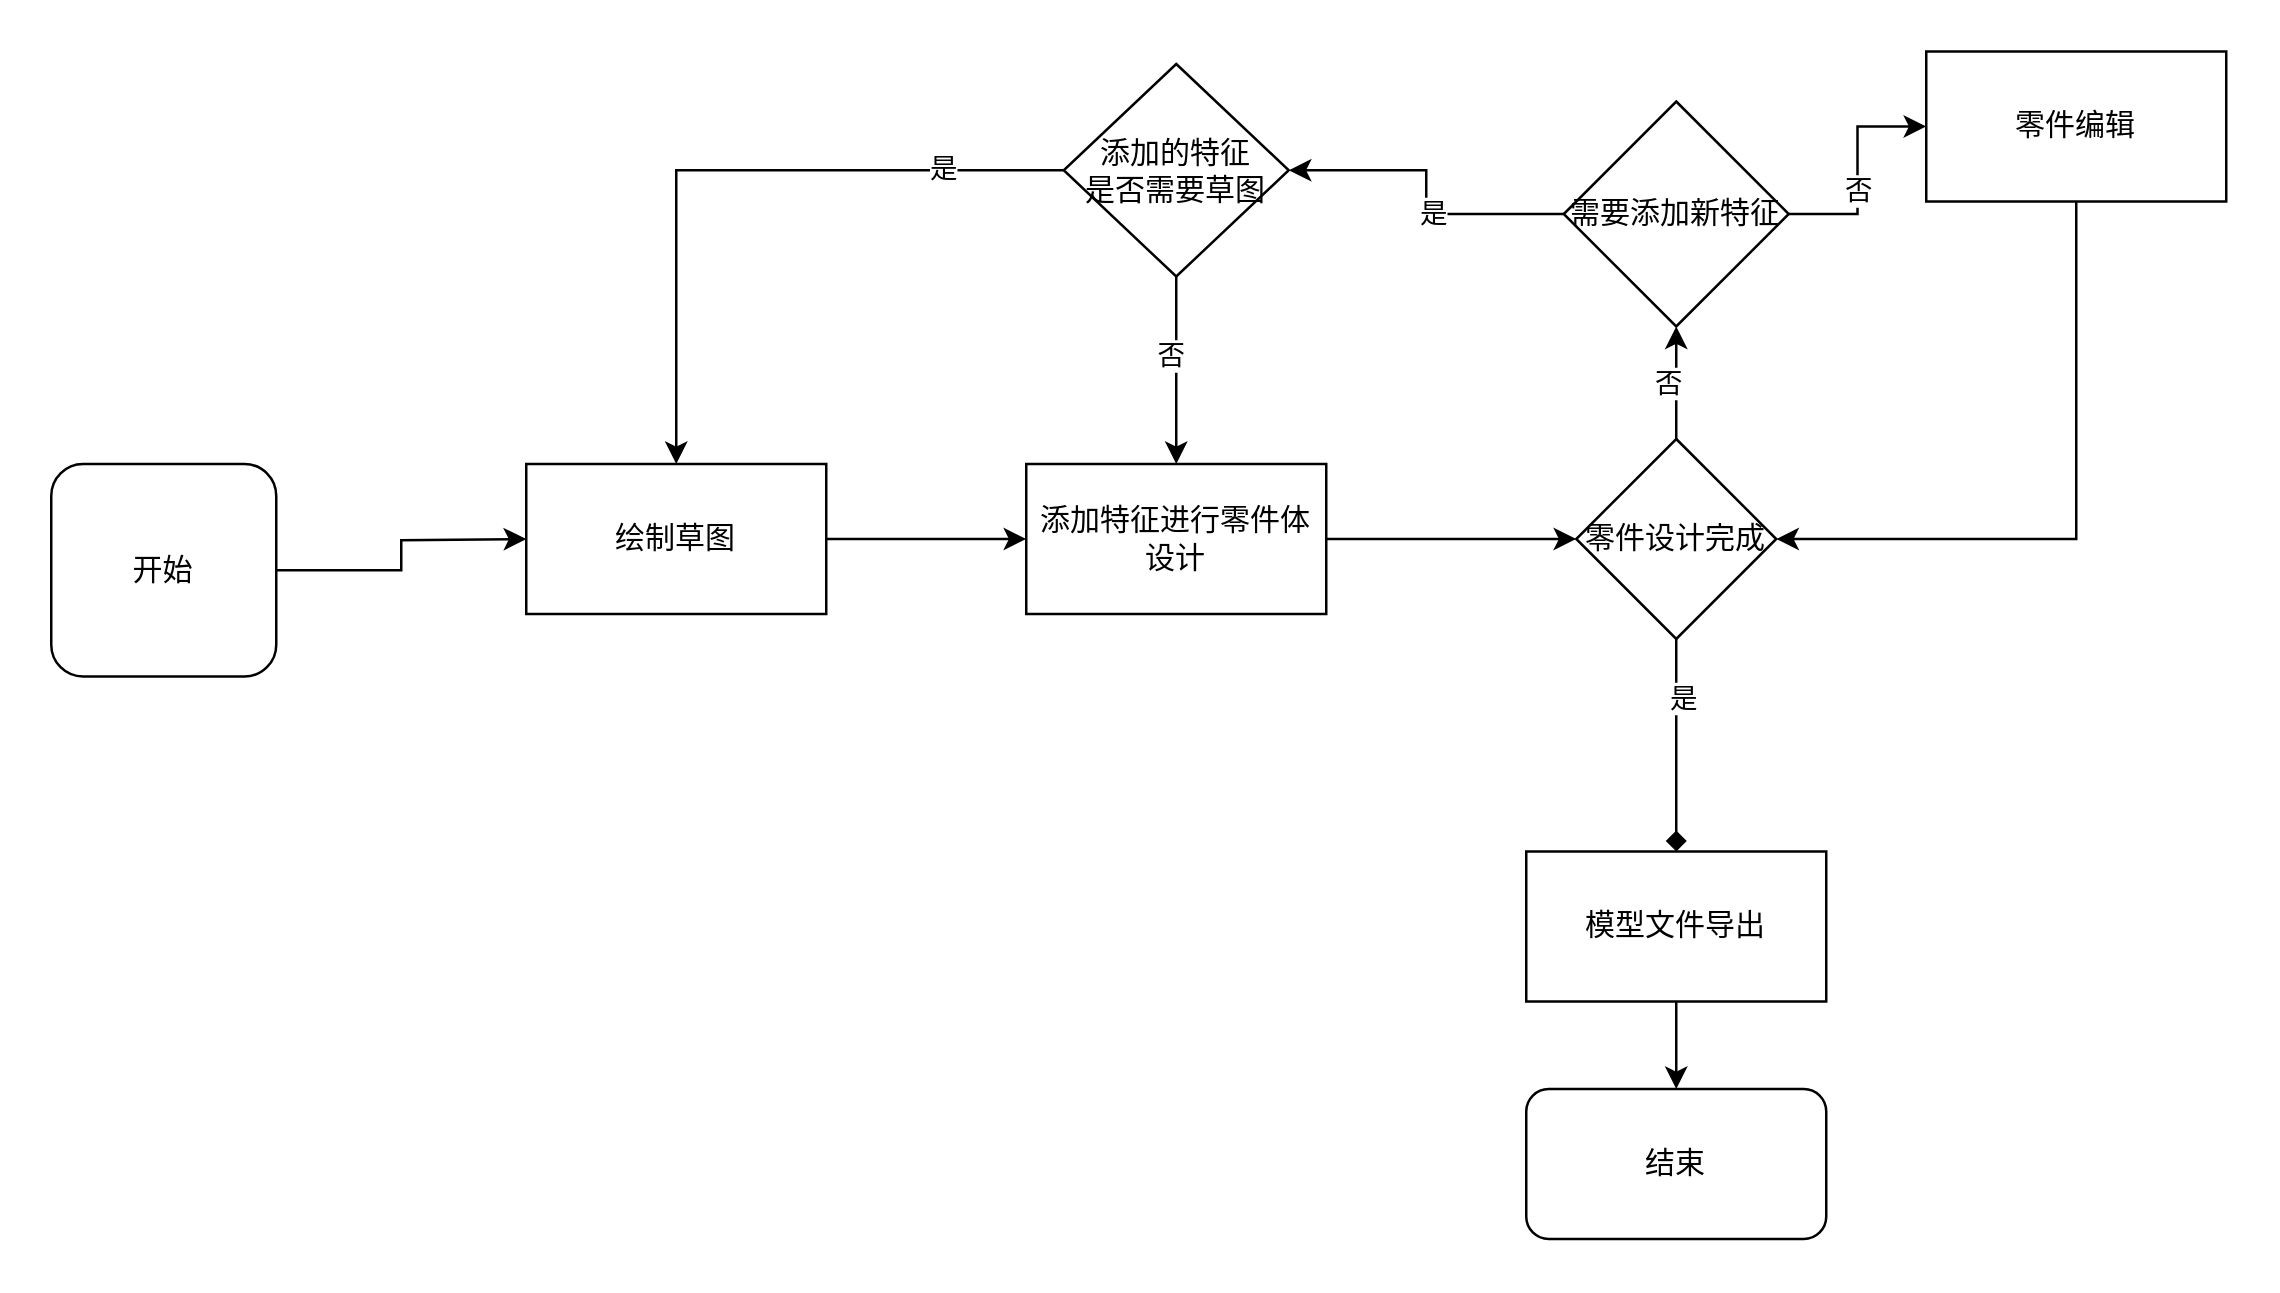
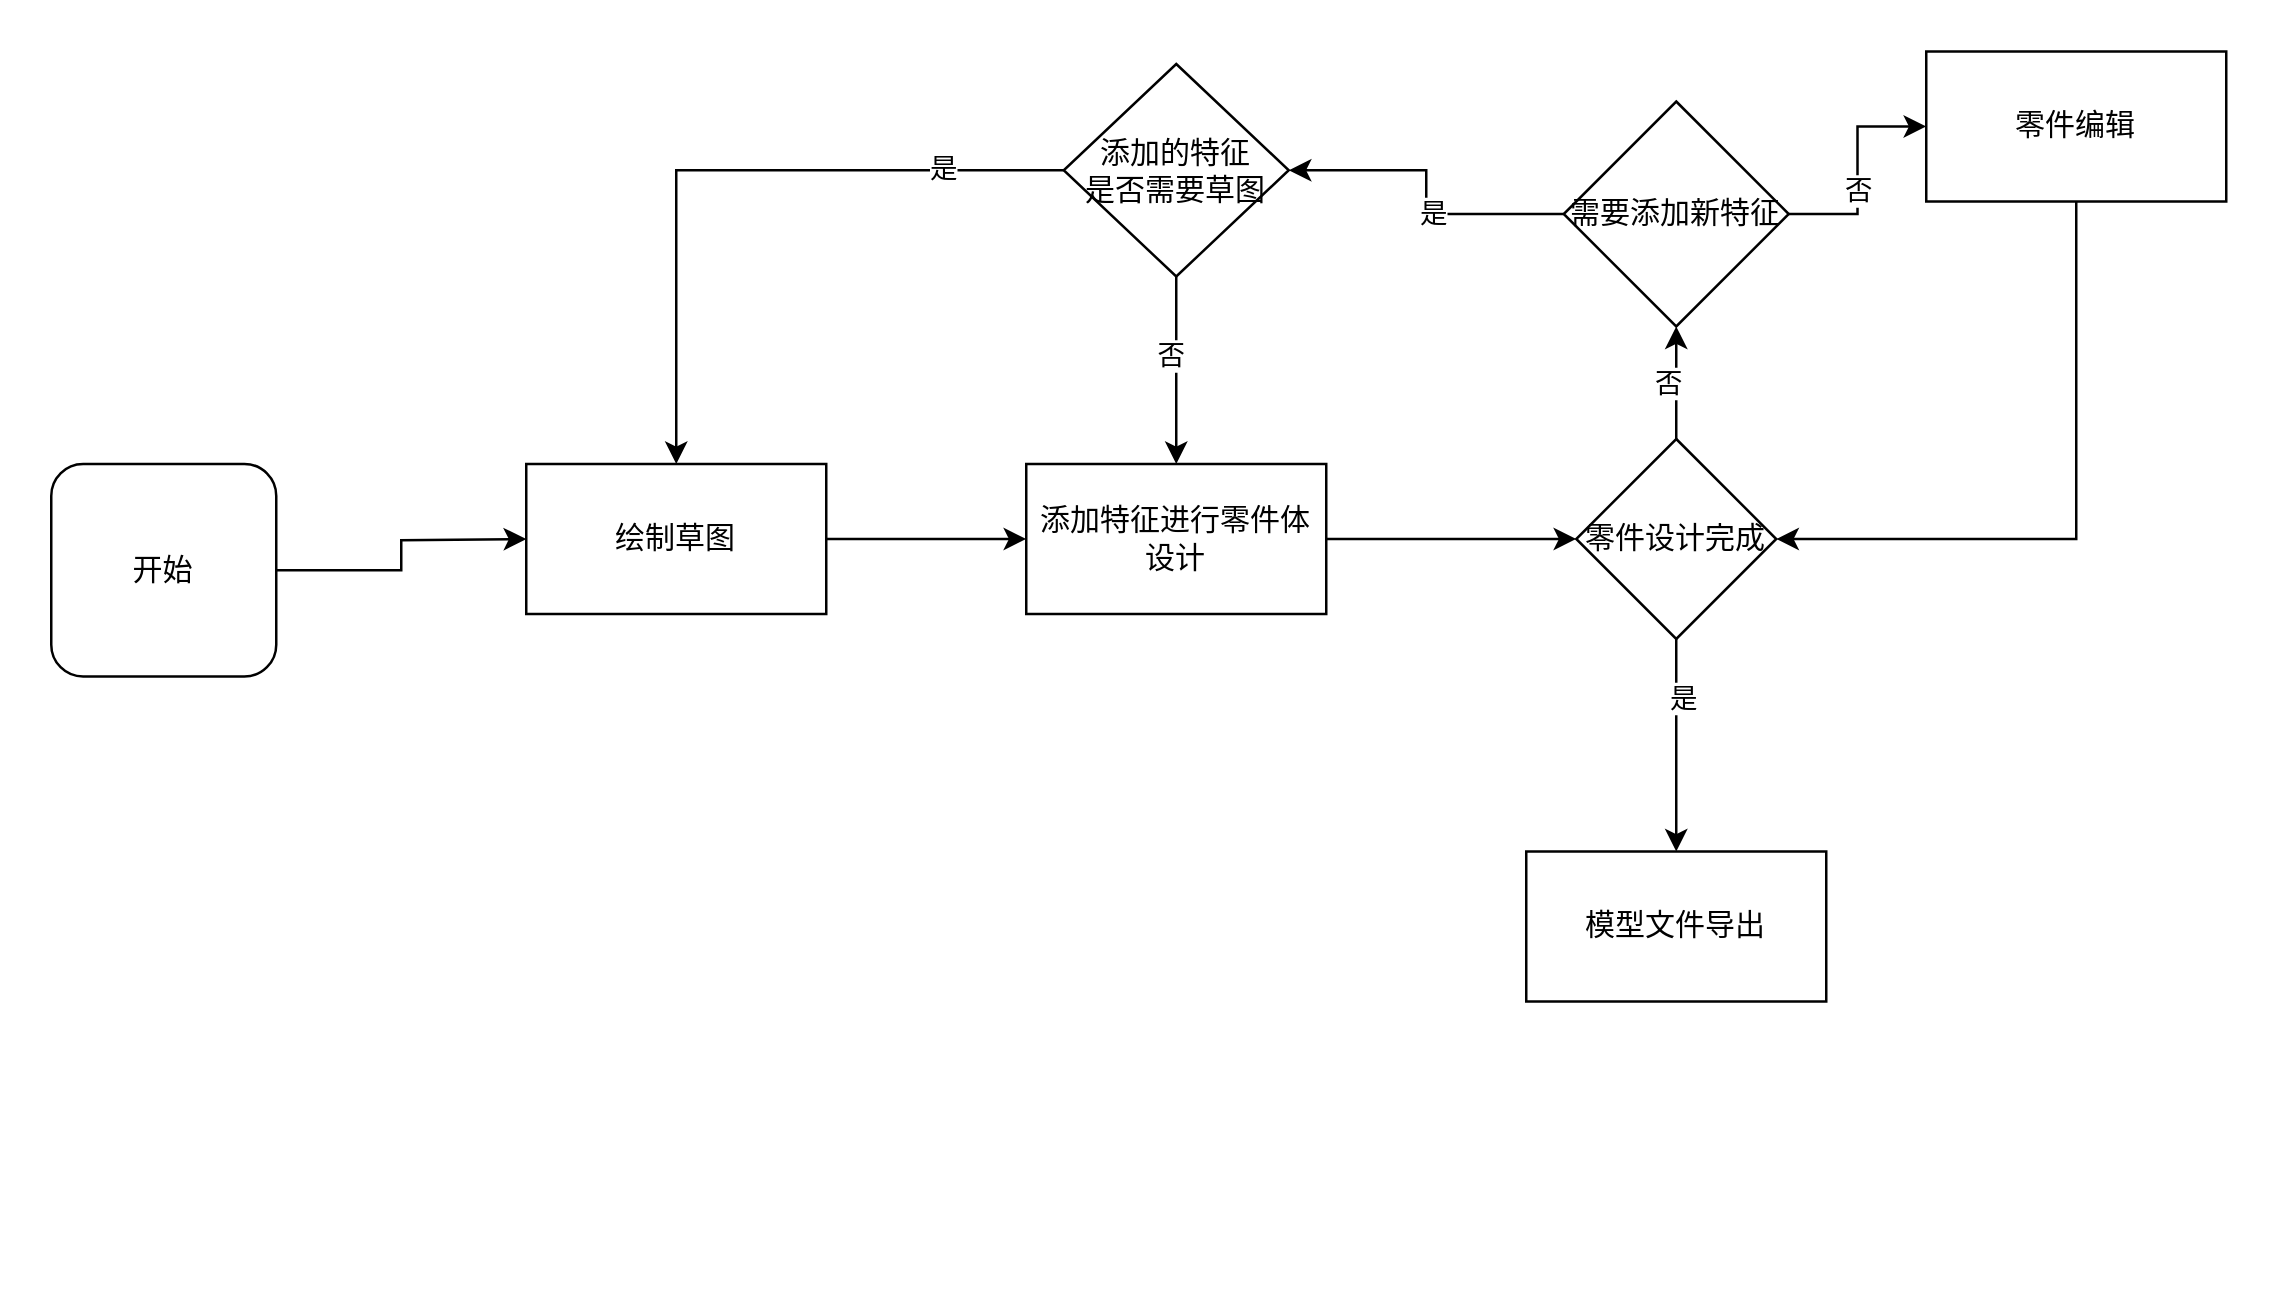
edge "零件设计完成" -> "模型文件导出": arrowhead diamond -> classic
edge "模型文件导出" -> "结束": removed
node "结束": removed
